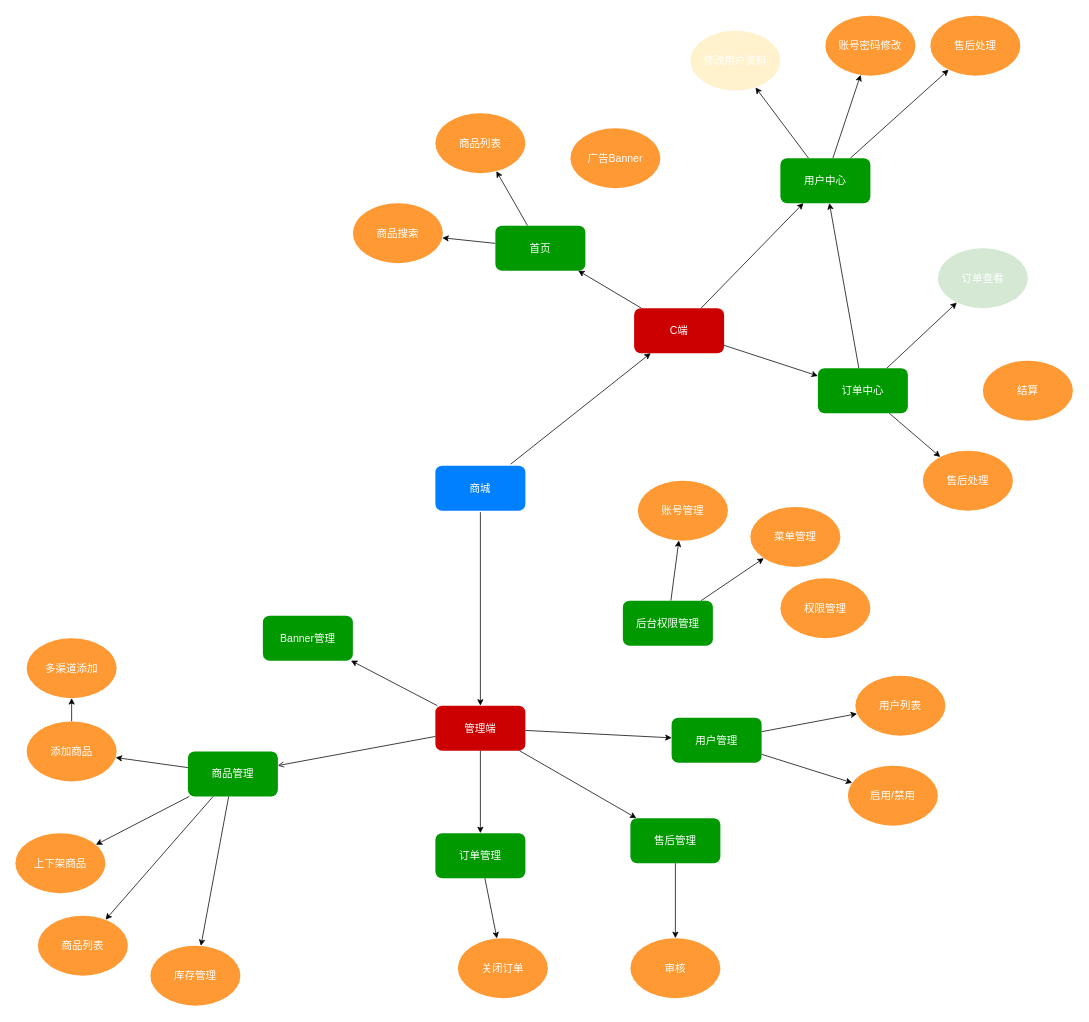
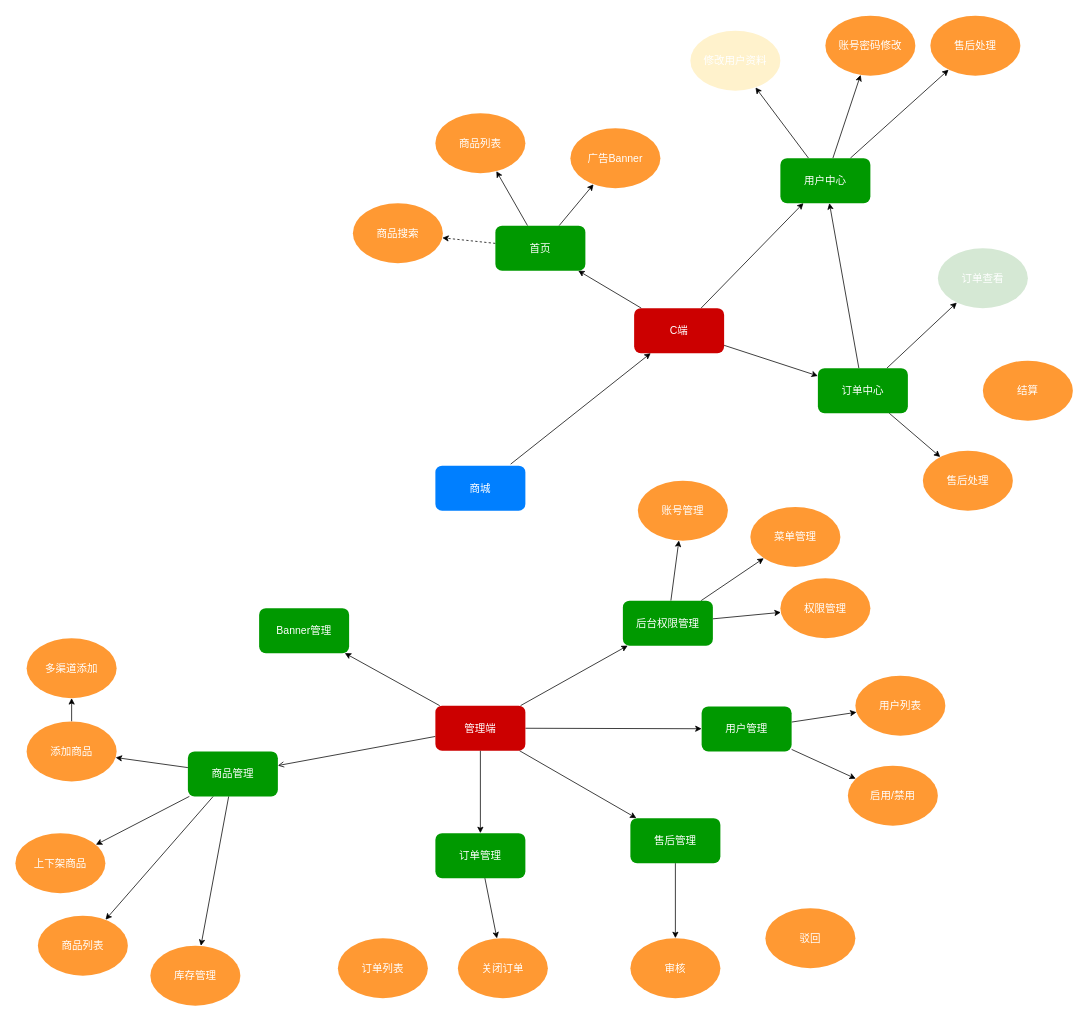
edge "首页" -> "广告Banner": added
edge "首页" -> "商品搜索": style solid -> dashed
edge "商城" -> "管理端": removed
edge "后台权限管理" -> "权限管理": added
node "Banner管理": moved (308, 638) -> (304, 630)
edge "管理端" -> "后台权限管理": added
node "用户管理": moved (717, 740) -> (747, 729)
node "驳回": added
node "订单列表": added
